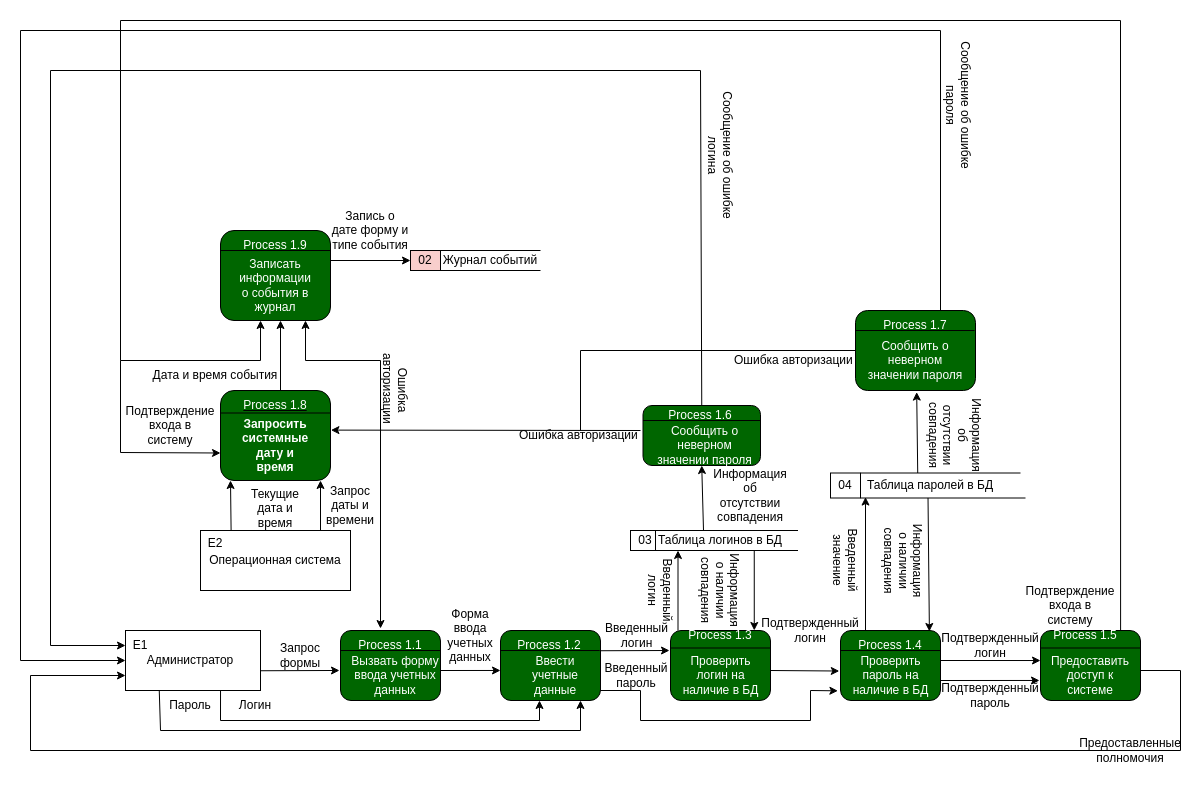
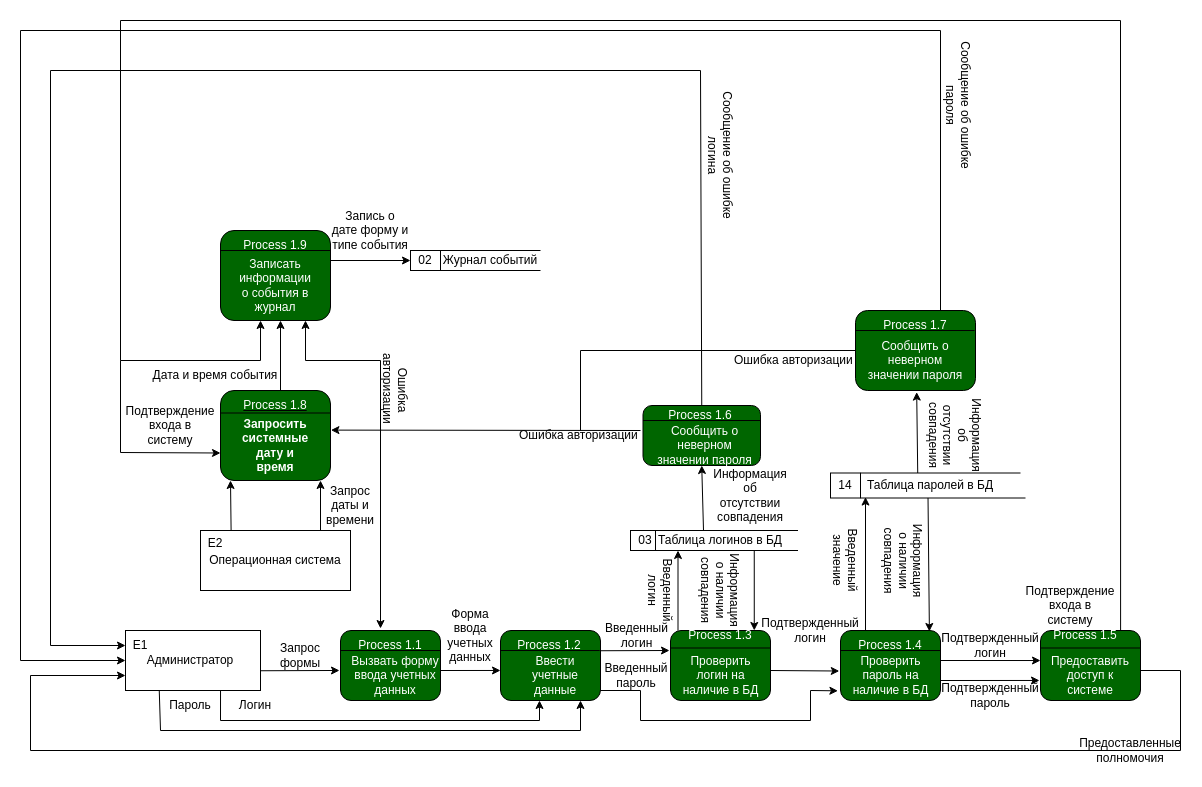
node "02": fillcolor #f8cecc -> #ffffff
node "04": label "04" -> "14"
node "Текущие дата и время": removed
